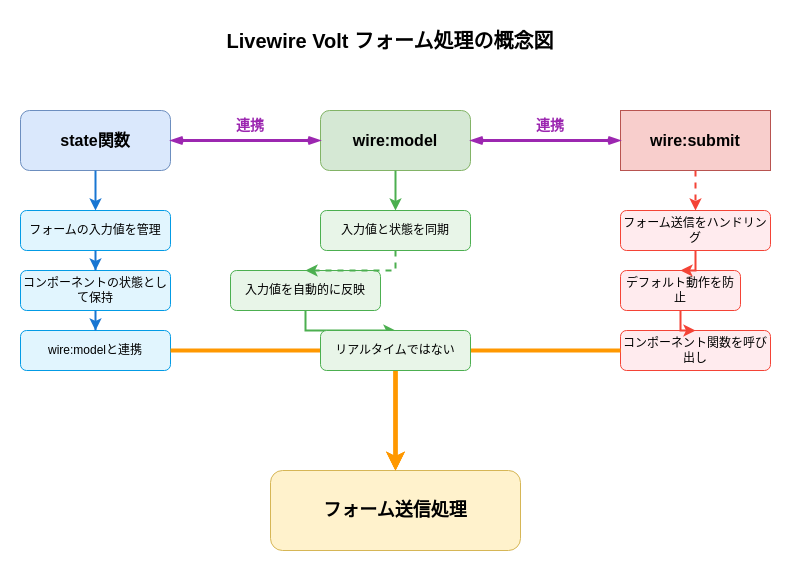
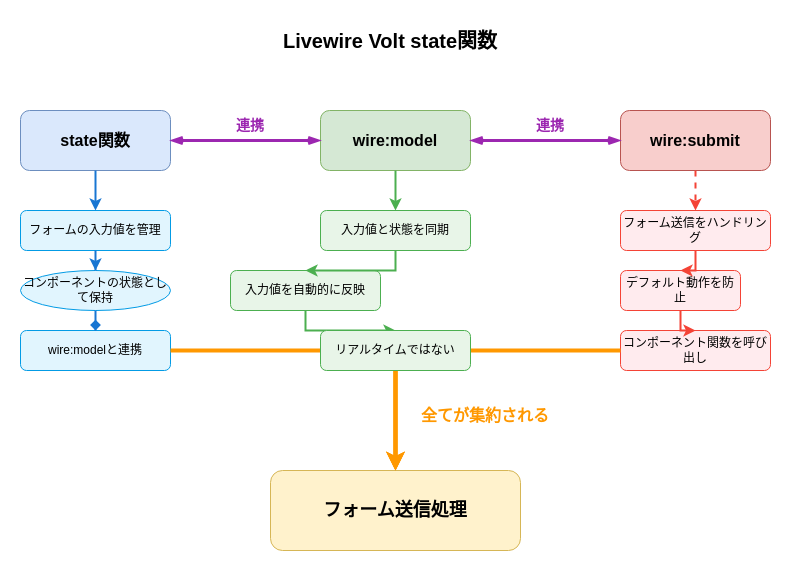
node "Livewire Volt フォーム処理の概念図": label "Livewire Volt フォーム処理の概念図" -> "Livewire Volt state関数"
node "wire:submit": shape rectangle -> rounded rectangle
edge "入力値と状態を同期" -> "入力値を自動的に反映": style dashed -> solid
node "コンポーネントの状態として保持": shape rounded rectangle -> ellipse
edge "コンポーネントの状態として保持" -> "wire:modelと連携": arrowhead classic -> diamond
node "全てが集約される": added
